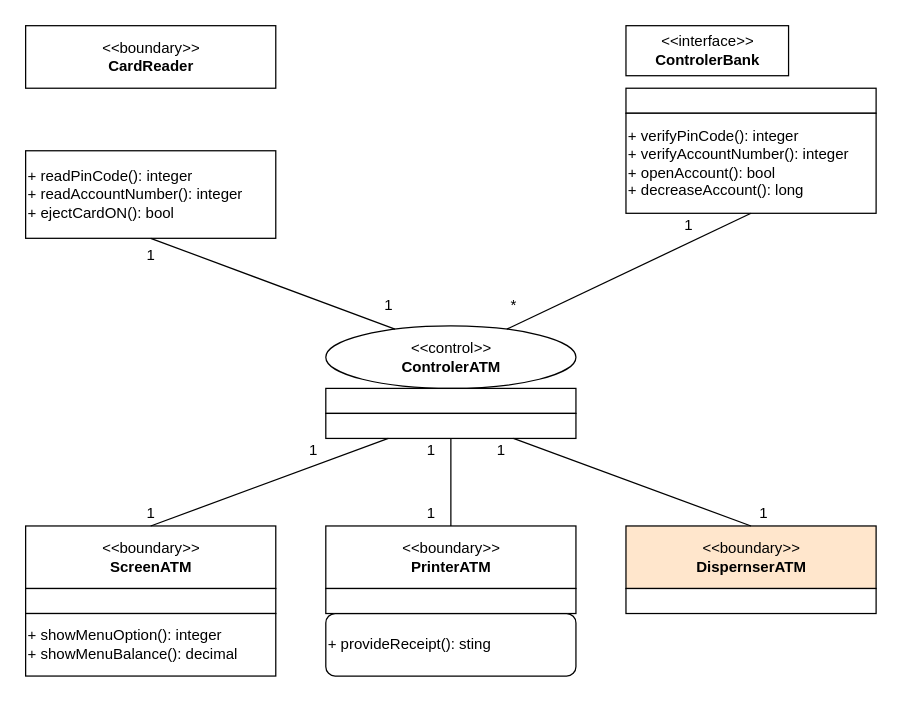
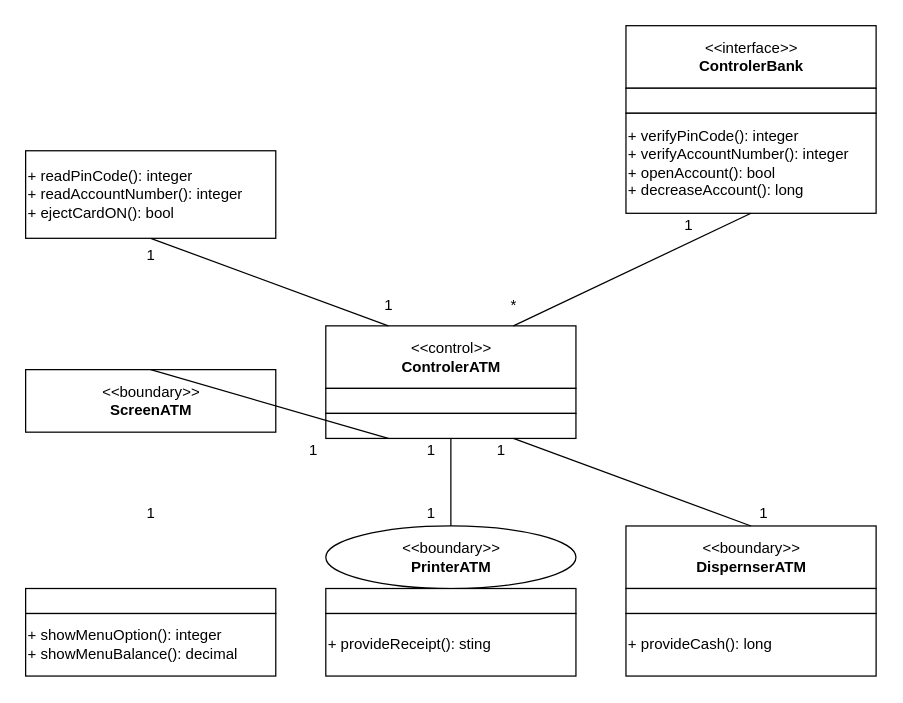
node "<<interface>> ControlerBank": size 163x50 -> 250x63
node "<<boundary>> CardReader": removed
node "<<control>> ControlerATM": shape ellipse -> rectangle
node "<<boundary>> ScreenATM": moved (151, 557) -> (151, 401)
node "<<boundary>> PrinterATM": shape rectangle -> ellipse
node "<<boundary>> DispernserATM": fillcolor #ffe6cc -> #ffffff
node "+ provideReceipt(): sting": shape rounded rectangle -> rectangle
node "+ provideCash(): long": added
